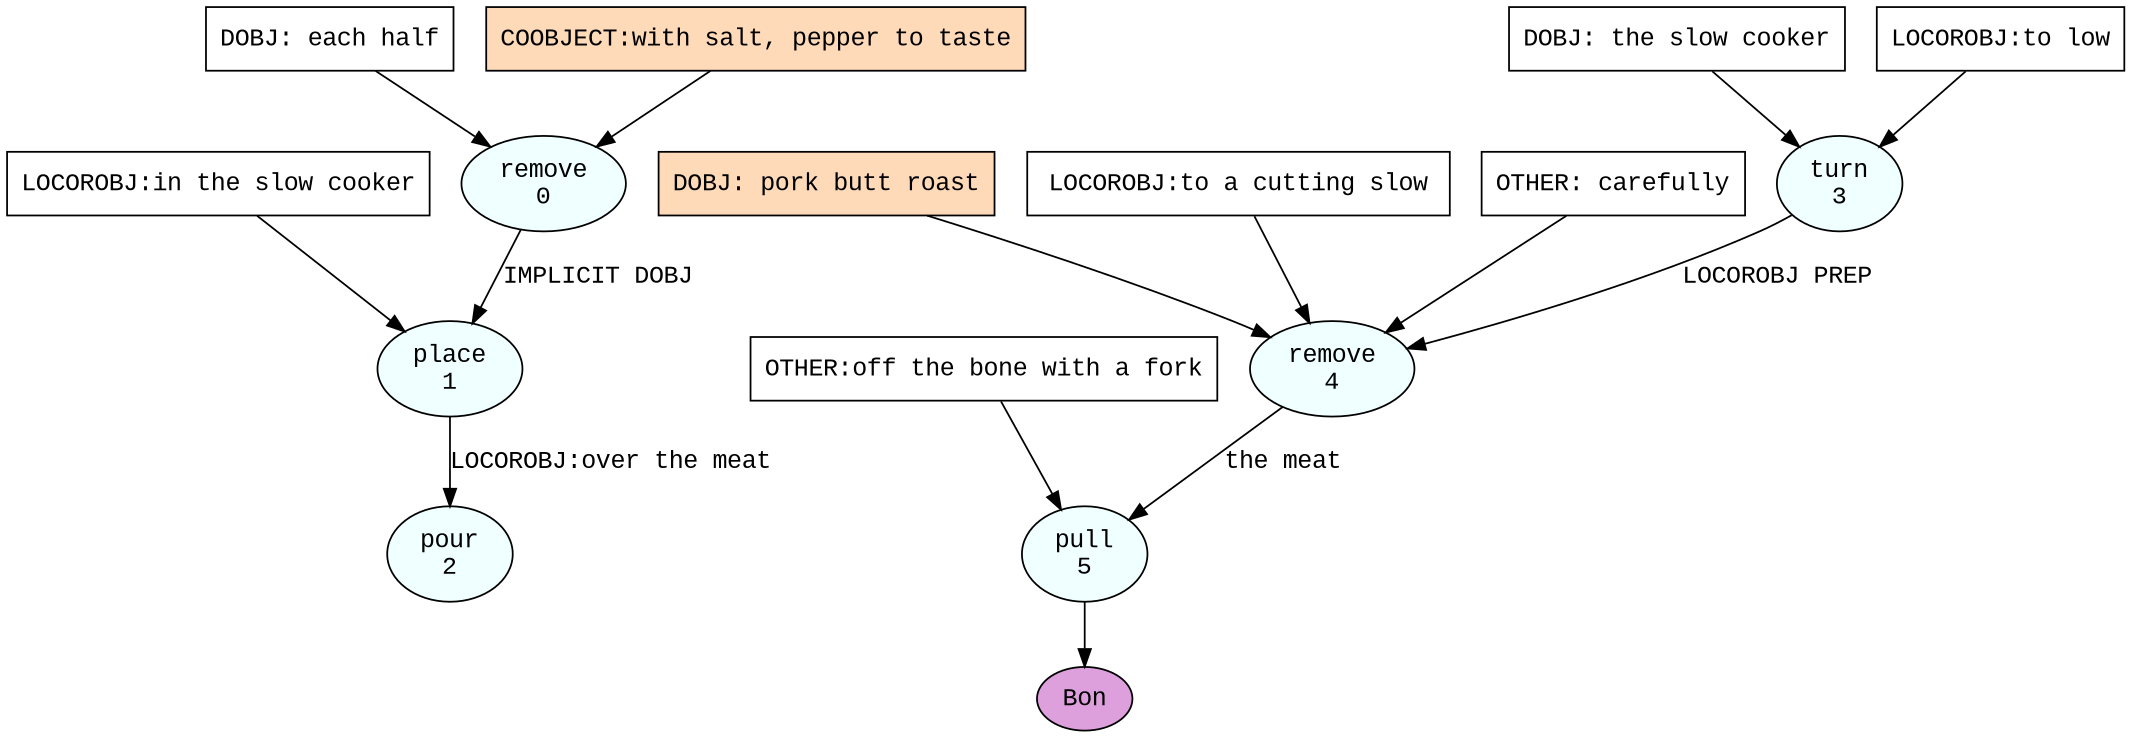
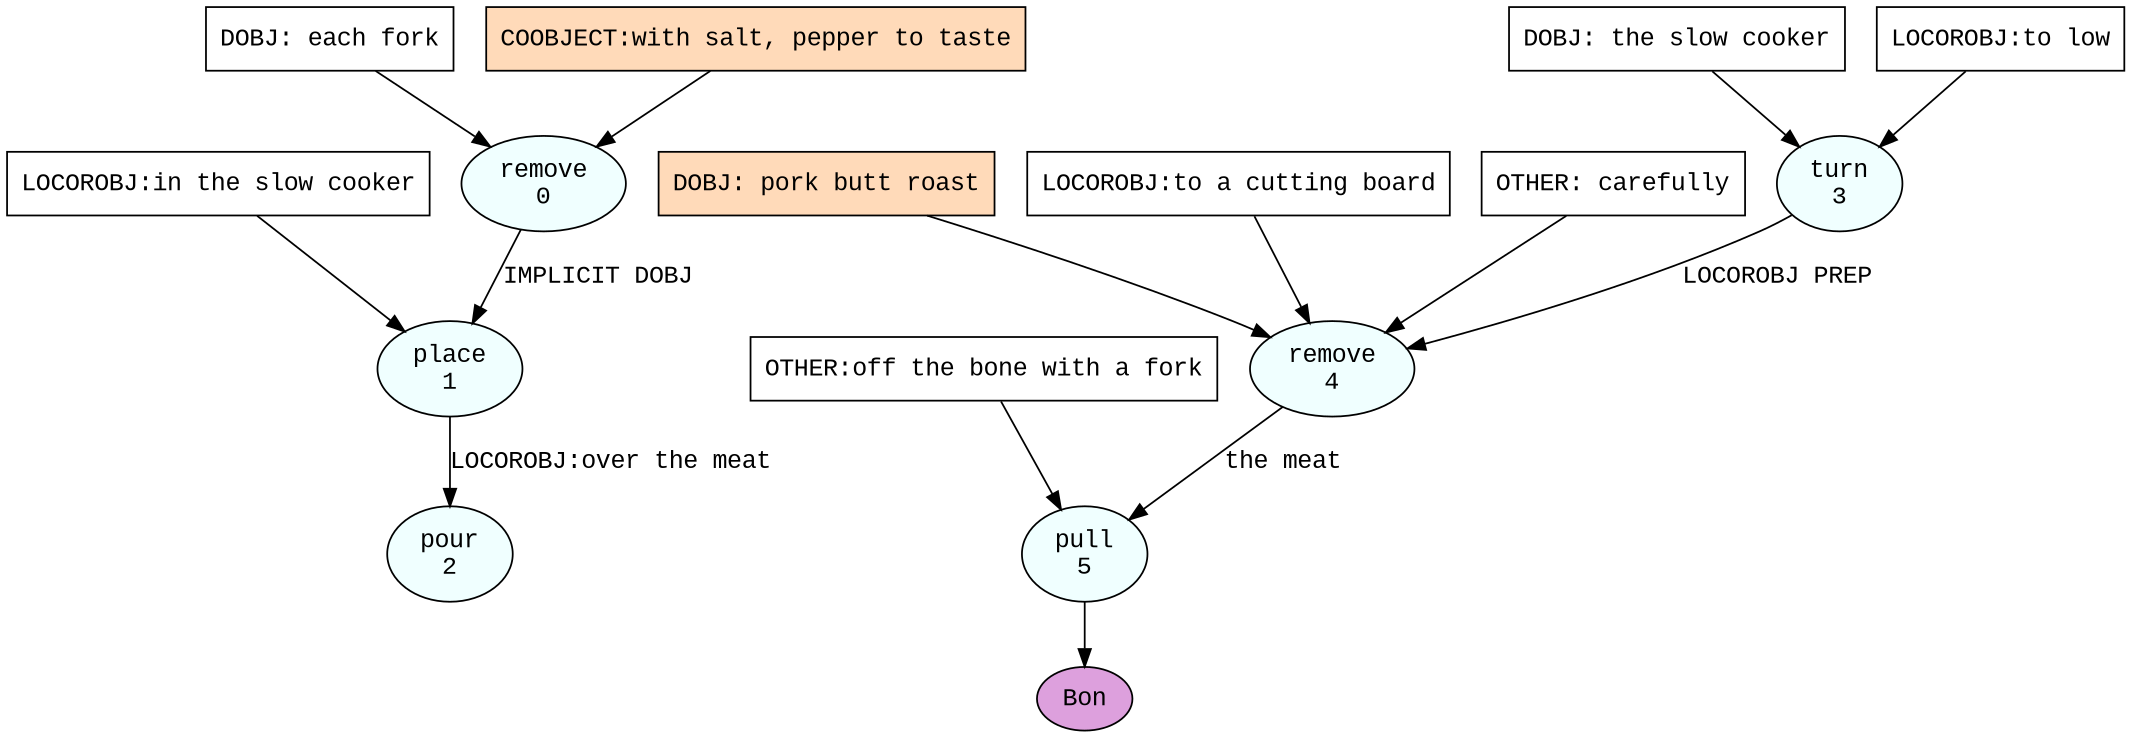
node "DOBJ: each half": label "DOBJ: each half" -> "DOBJ: each fork"
node "LOCOROBJ:to a cutting slow": label "LOCOROBJ:to a cutting slow" -> "LOCOROBJ:to a cutting board"
